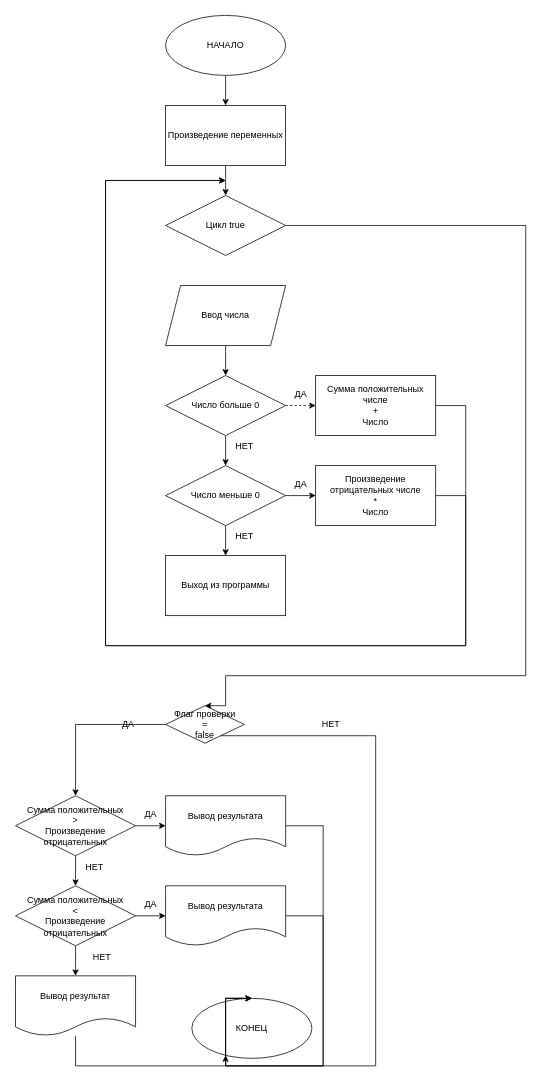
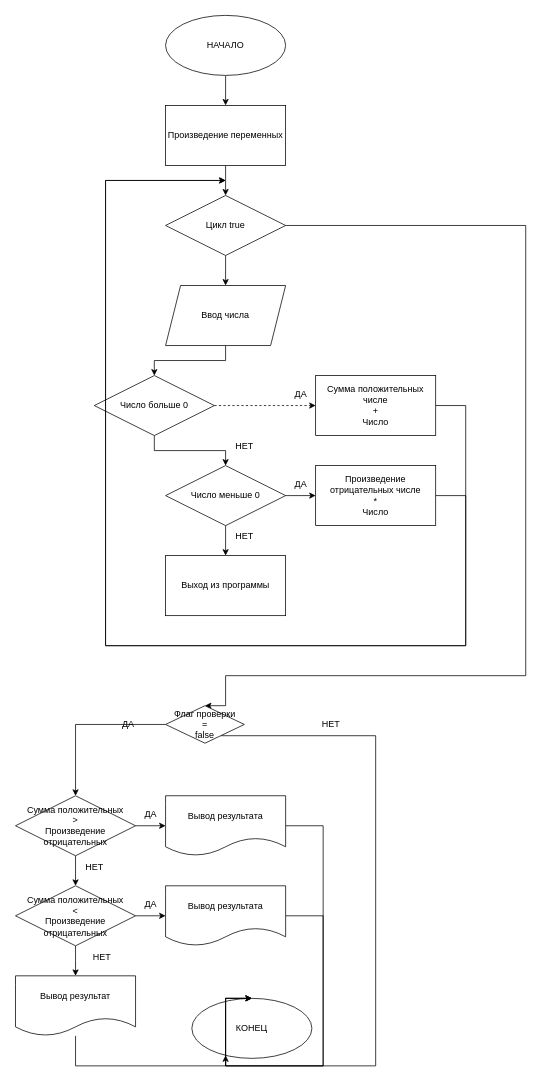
edge "Цикл true" -> "Ввод числа": added
node "Число больше 0": moved (225, 405) -> (154, 405)
